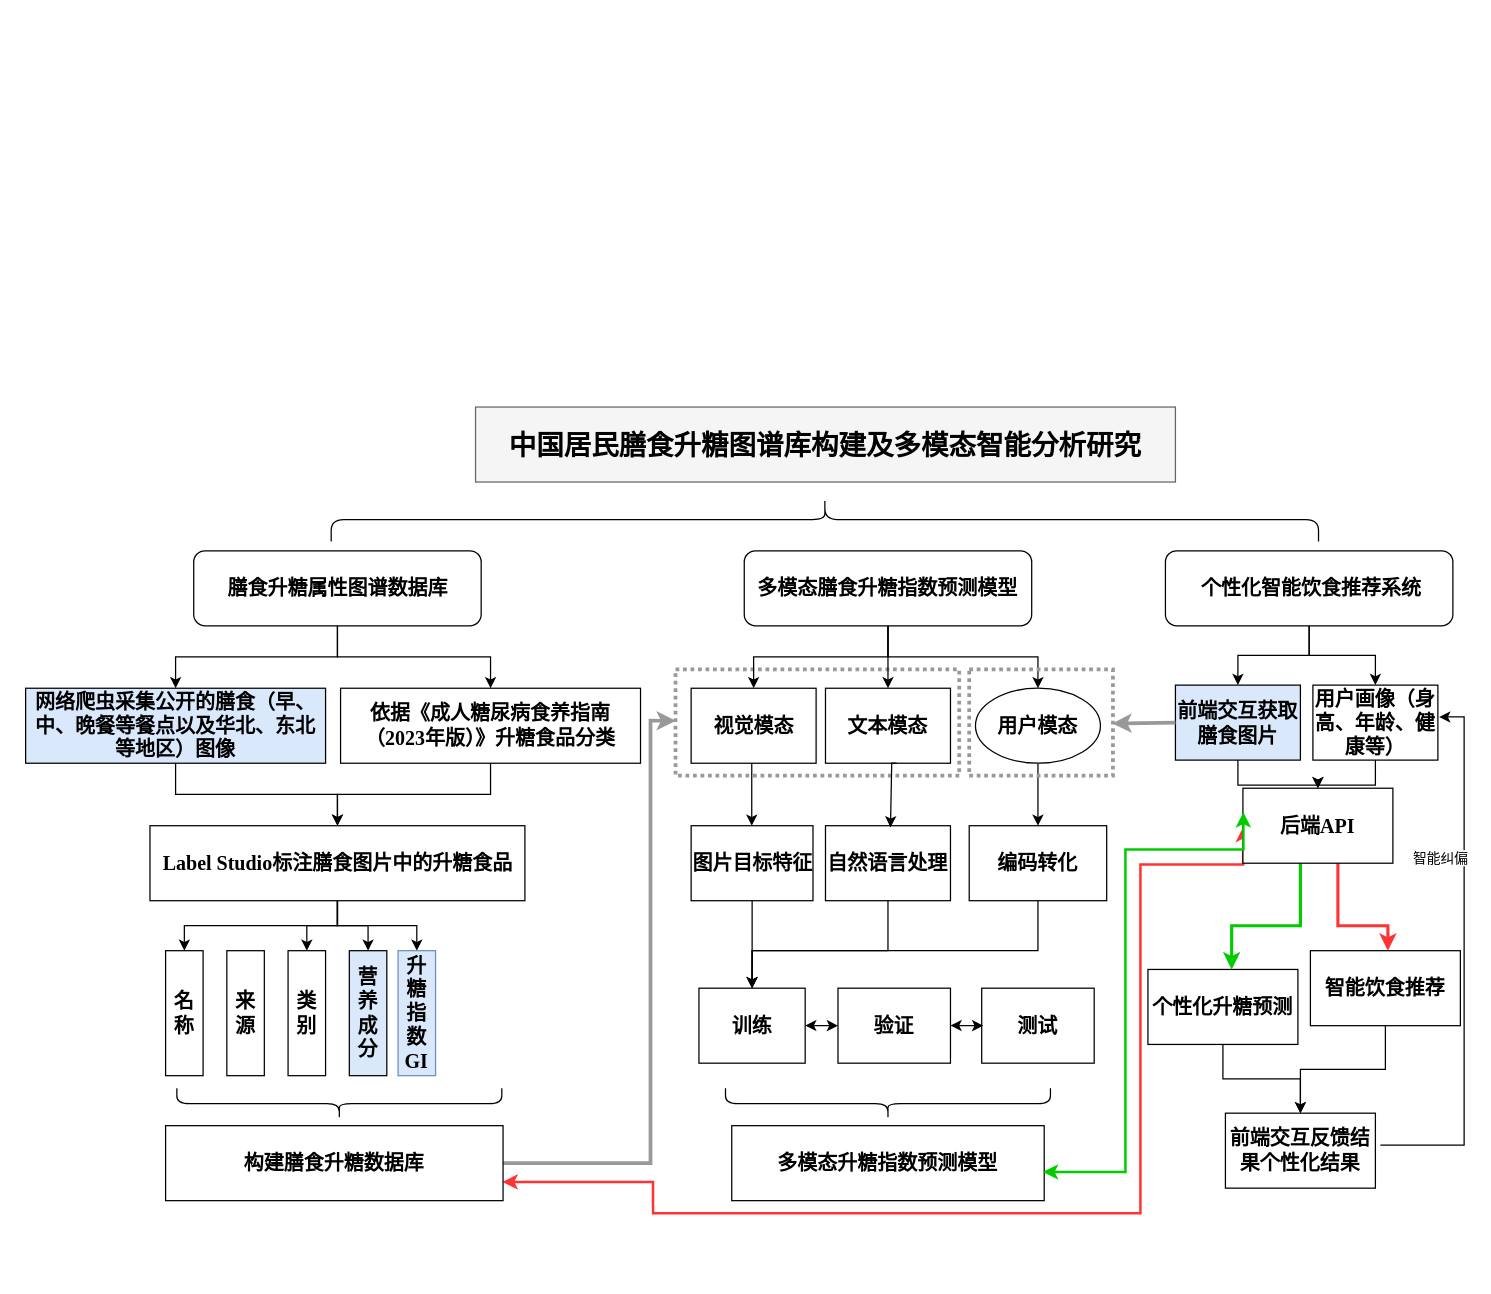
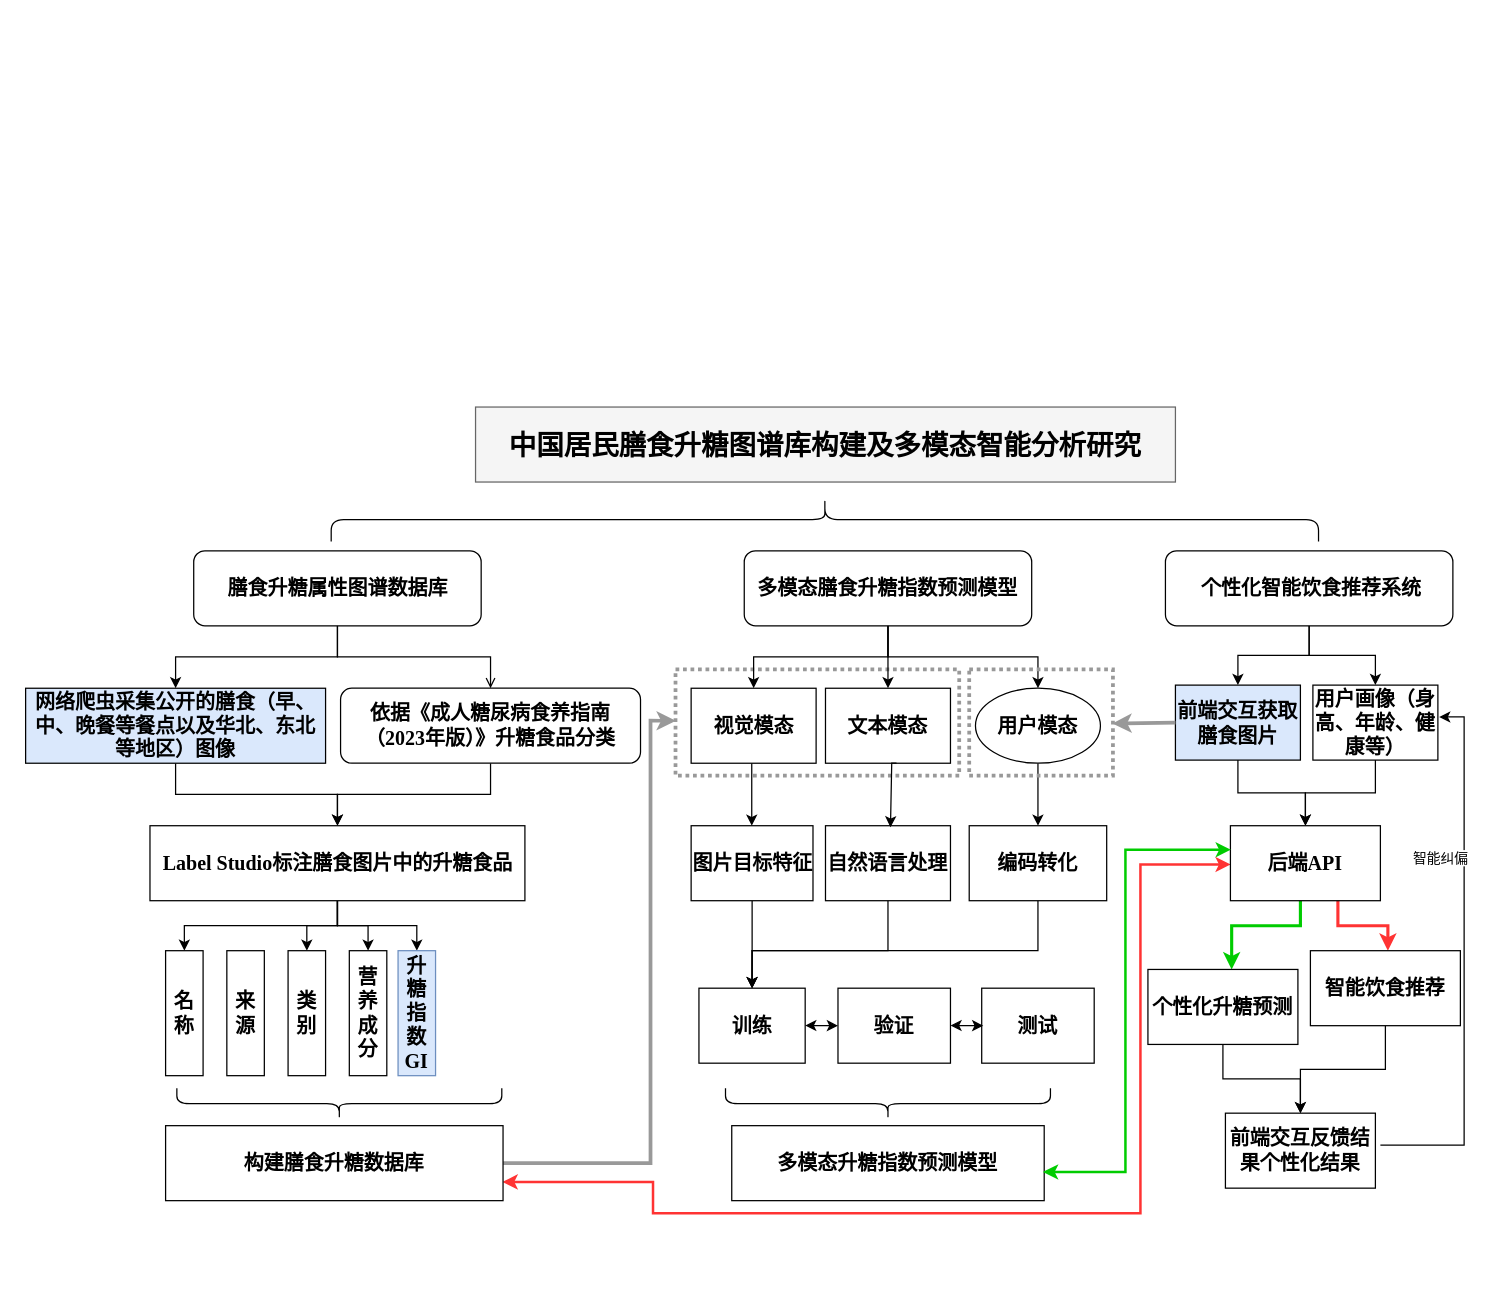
edge "膳食升糖属性图谱数据库" -> "依据《成人糖尿病食养指南（2023年版）》升糖食品分类": arrowhead classic -> open
node "依据《成人糖尿病食养指南（2023年版）》升糖食品分类": shape rectangle -> rounded rectangle
node "后端API": moved (1318, 826) -> (1306, 863)
node "营养成分": fillcolor #dae8fc -> #ffffff
